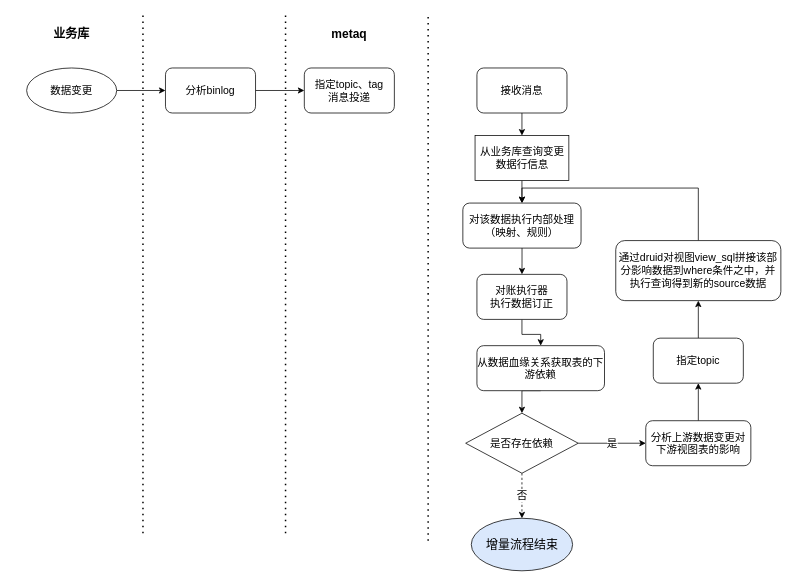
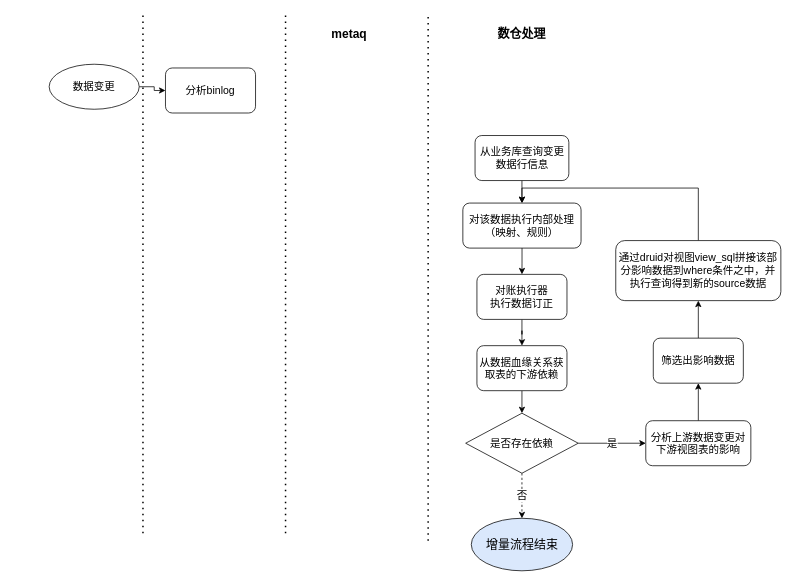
node "业务库": removed
node "数仓处理": added
node "数据变更": moved (72, 90) -> (94, 87)
edge "分析binlog" -> "指定topic、tag 消息投递": removed
node "指定topic、tag 消息投递": removed
node "接收消息": removed
edge "接收消息" -> "从业务库查询变更数据行信息": removed
node "从业务库查询变更数据行信息": shape rectangle -> rounded rectangle
node "指定topic": label "指定topic" -> "筛选出影响数据"
node "从数据血缘关系获取表的下游依赖": size 128x45 -> 90x45
